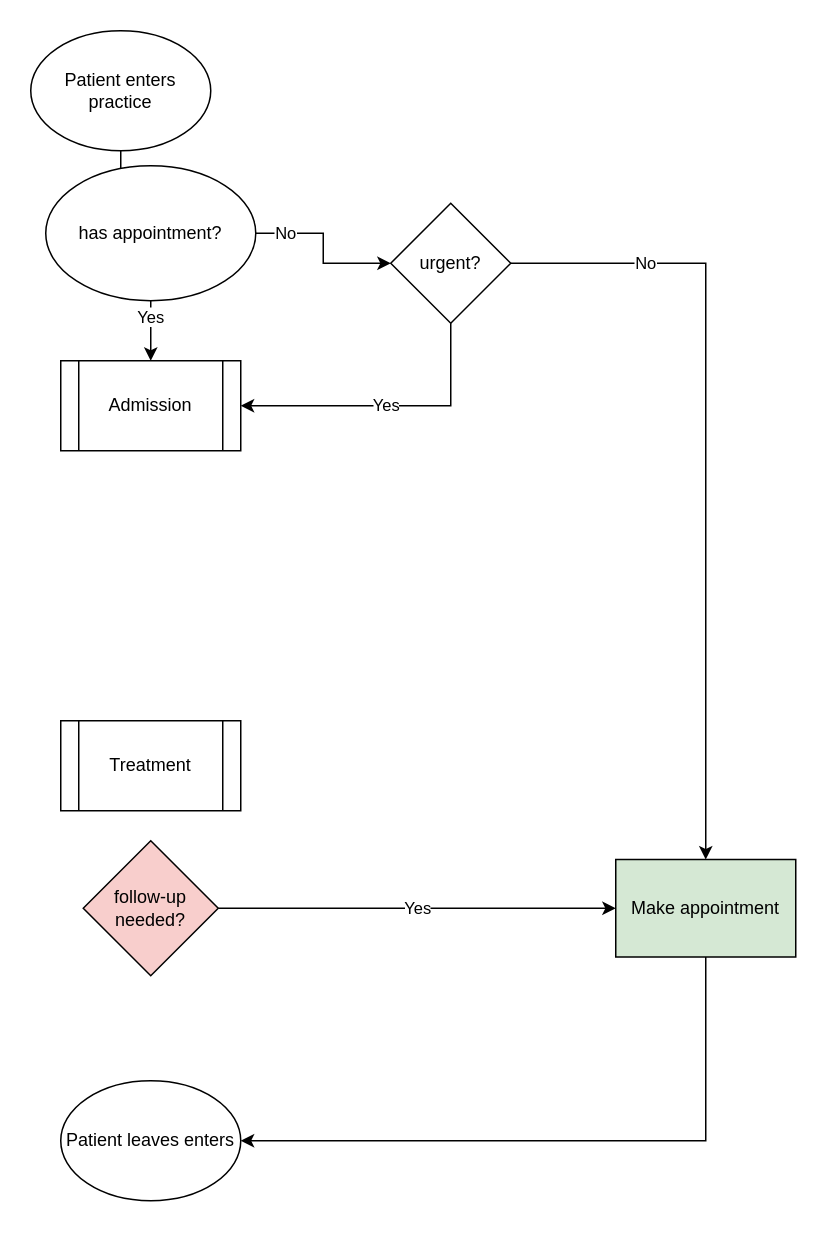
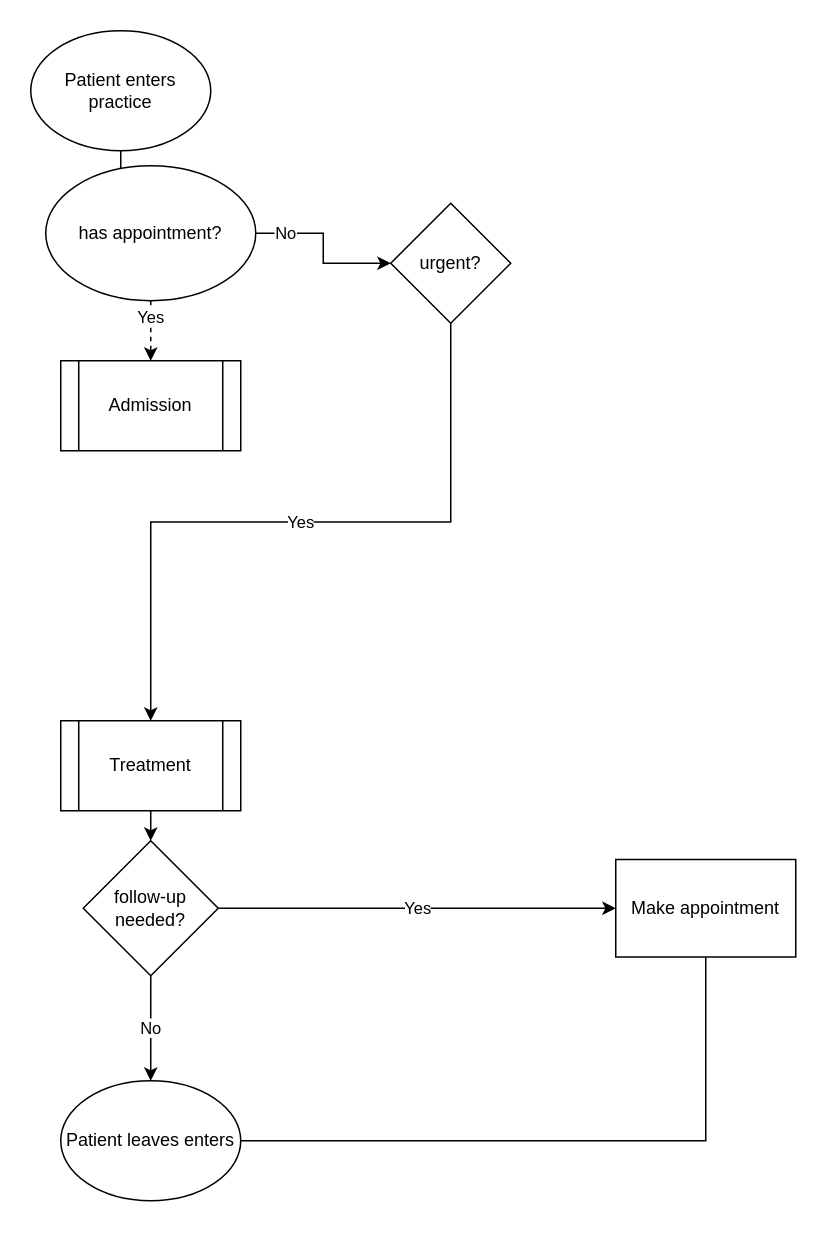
edge "has appointment?" -> "Admission": style solid -> dashed
edge "urgent?" -> "Admission": now "urgent?" -> "Treatment"
edge "urgent?" -> "Make appointment": removed, label "No"
edge "Treatment" -> "follow-up needed?": added
node "follow-up needed?": fillcolor #f8cecc -> #ffffff
node "Make appointment": fillcolor #d5e8d4 -> #ffffff
edge "follow-up needed?" -> "Patient leaves enters": added, label "No"
edge "Make appointment" -> "Patient leaves enters": arrowhead classic -> none
